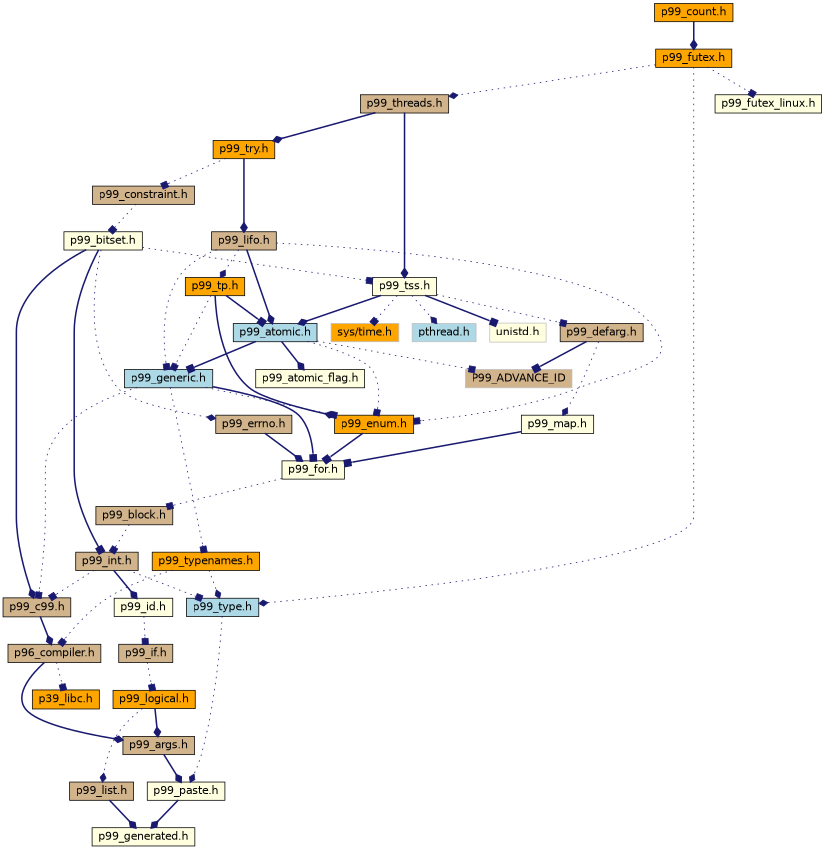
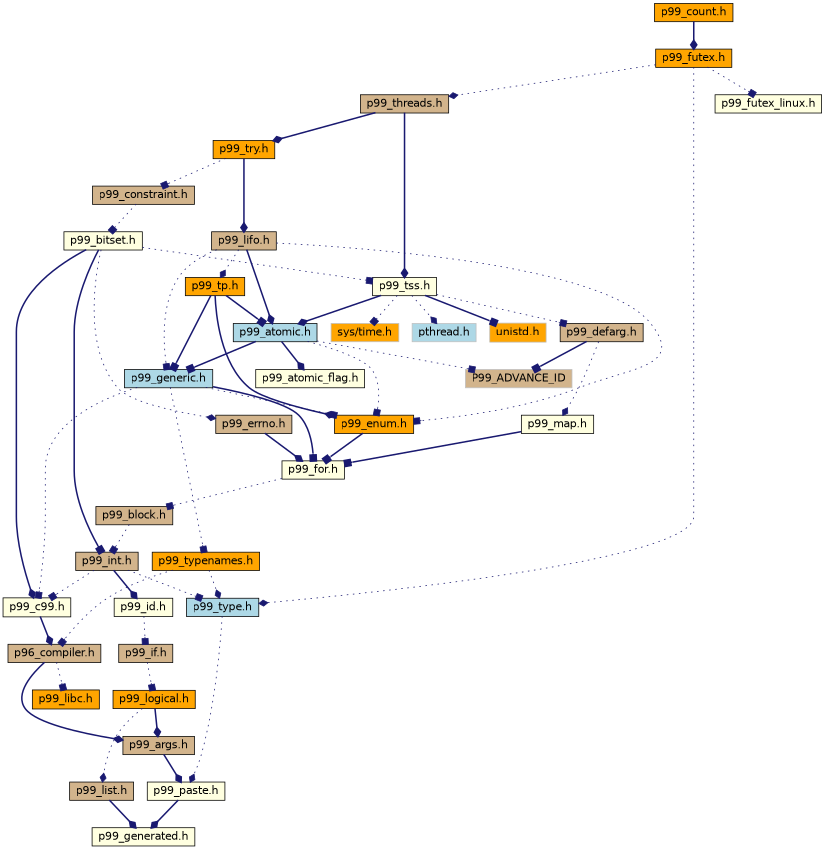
edge "p99_tp.h" -> "p99_generic.h": style dotted -> bold
node "unistd.h": fillcolor lightyellow -> orange
node "p99_c99.h": fillcolor tan -> lightyellow
node "p39_libc.h": label "p39_libc.h" -> "p99_libc.h"
